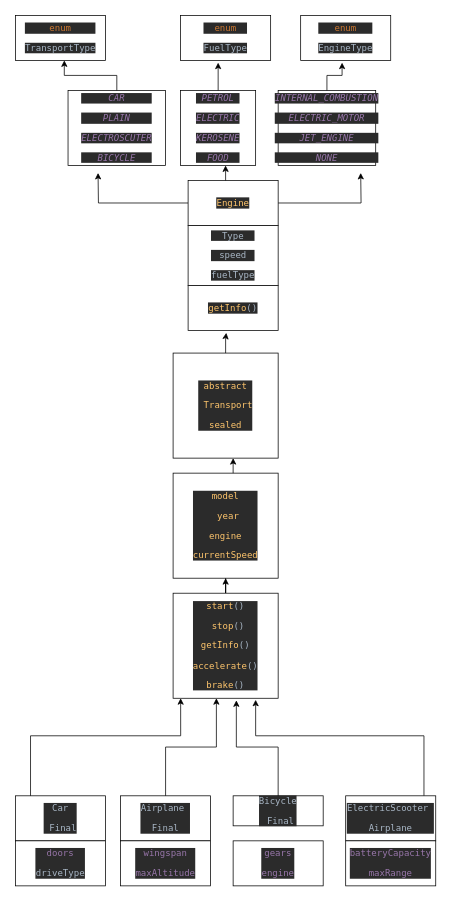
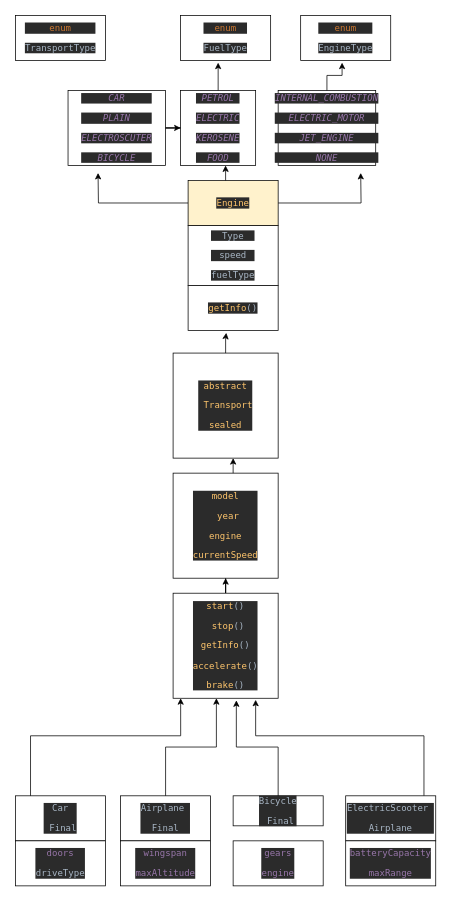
edge "CAR PLAIN ELECTROSCUTER BICYCLE" -> "enum TransportType": now "CAR PLAIN ELECTROSCUTER BICYCLE" -> "PETROL ELECTRIC KEROSENE FOOD"
node "Engine": fillcolor #ffffff -> #fff2cc
